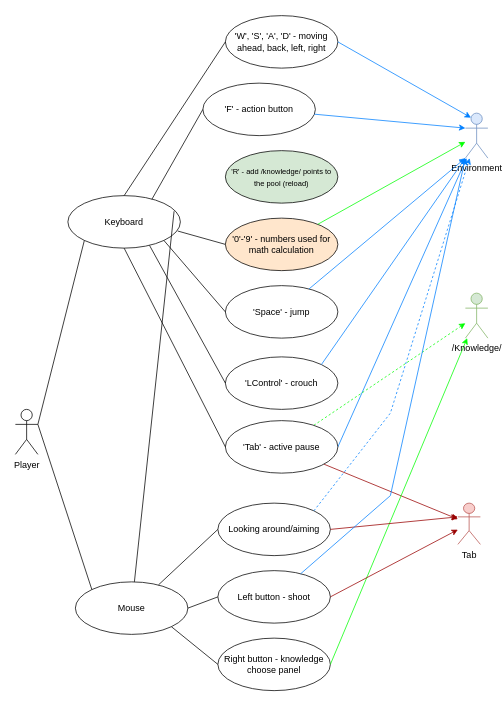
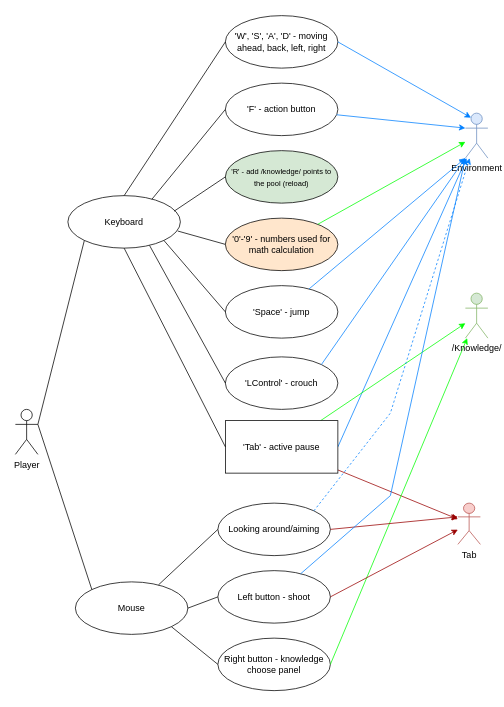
node "'F' - action button": moved (259, 109) -> (282, 109)
edge "'Tab' - active pause" -> "/Knowledge/": style dashed -> solid
edge "Keyboard" -- "Mouse": now "Keyboard" -- "'R' - add /knowledge/ points to the pool (reload)"
node "'Tab' - active pause": shape ellipse -> rectangle
